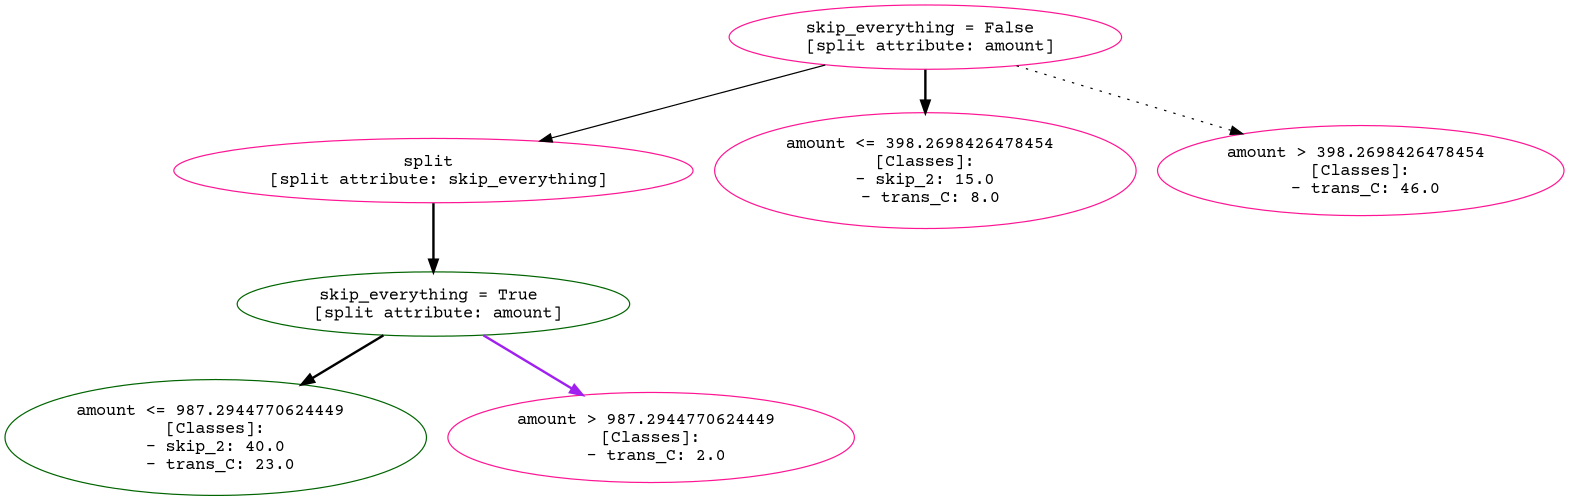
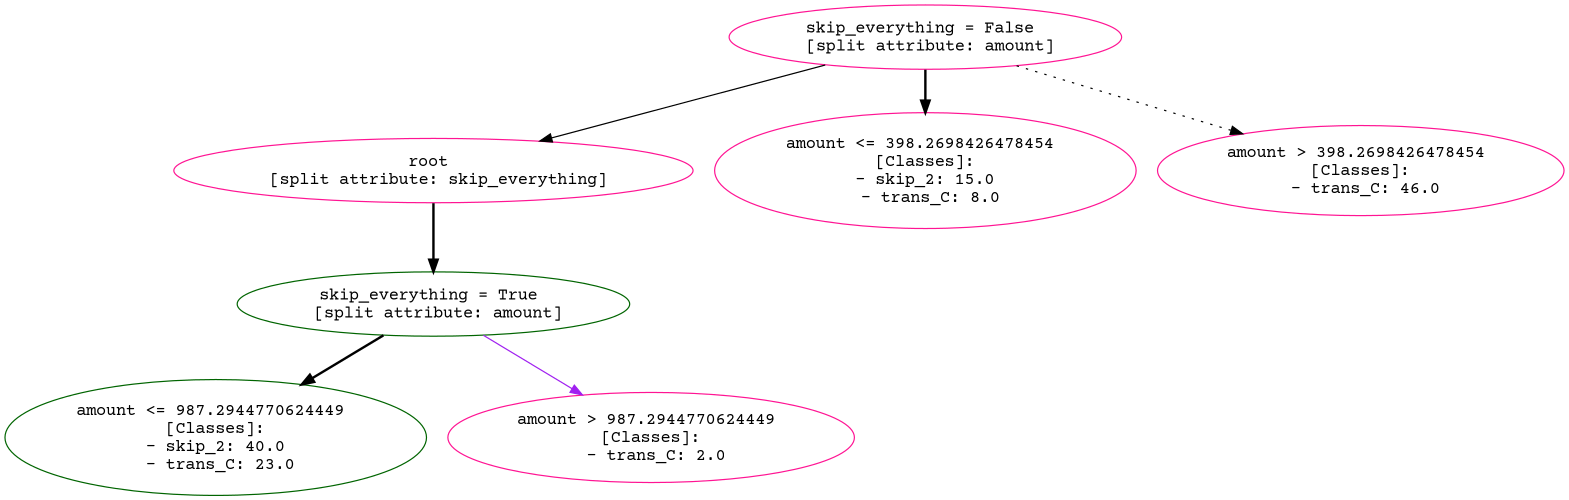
node "split [split attribute: skip_everything]": label "split [split attribute: skip_everything]" -> "root [split attribute: skip_everything]"
edge "skip_everything = True [split attribute: amount]" -> "amount > 987.2944770624449 [Classes]: - trans_C: 2.0": style bold -> solid
